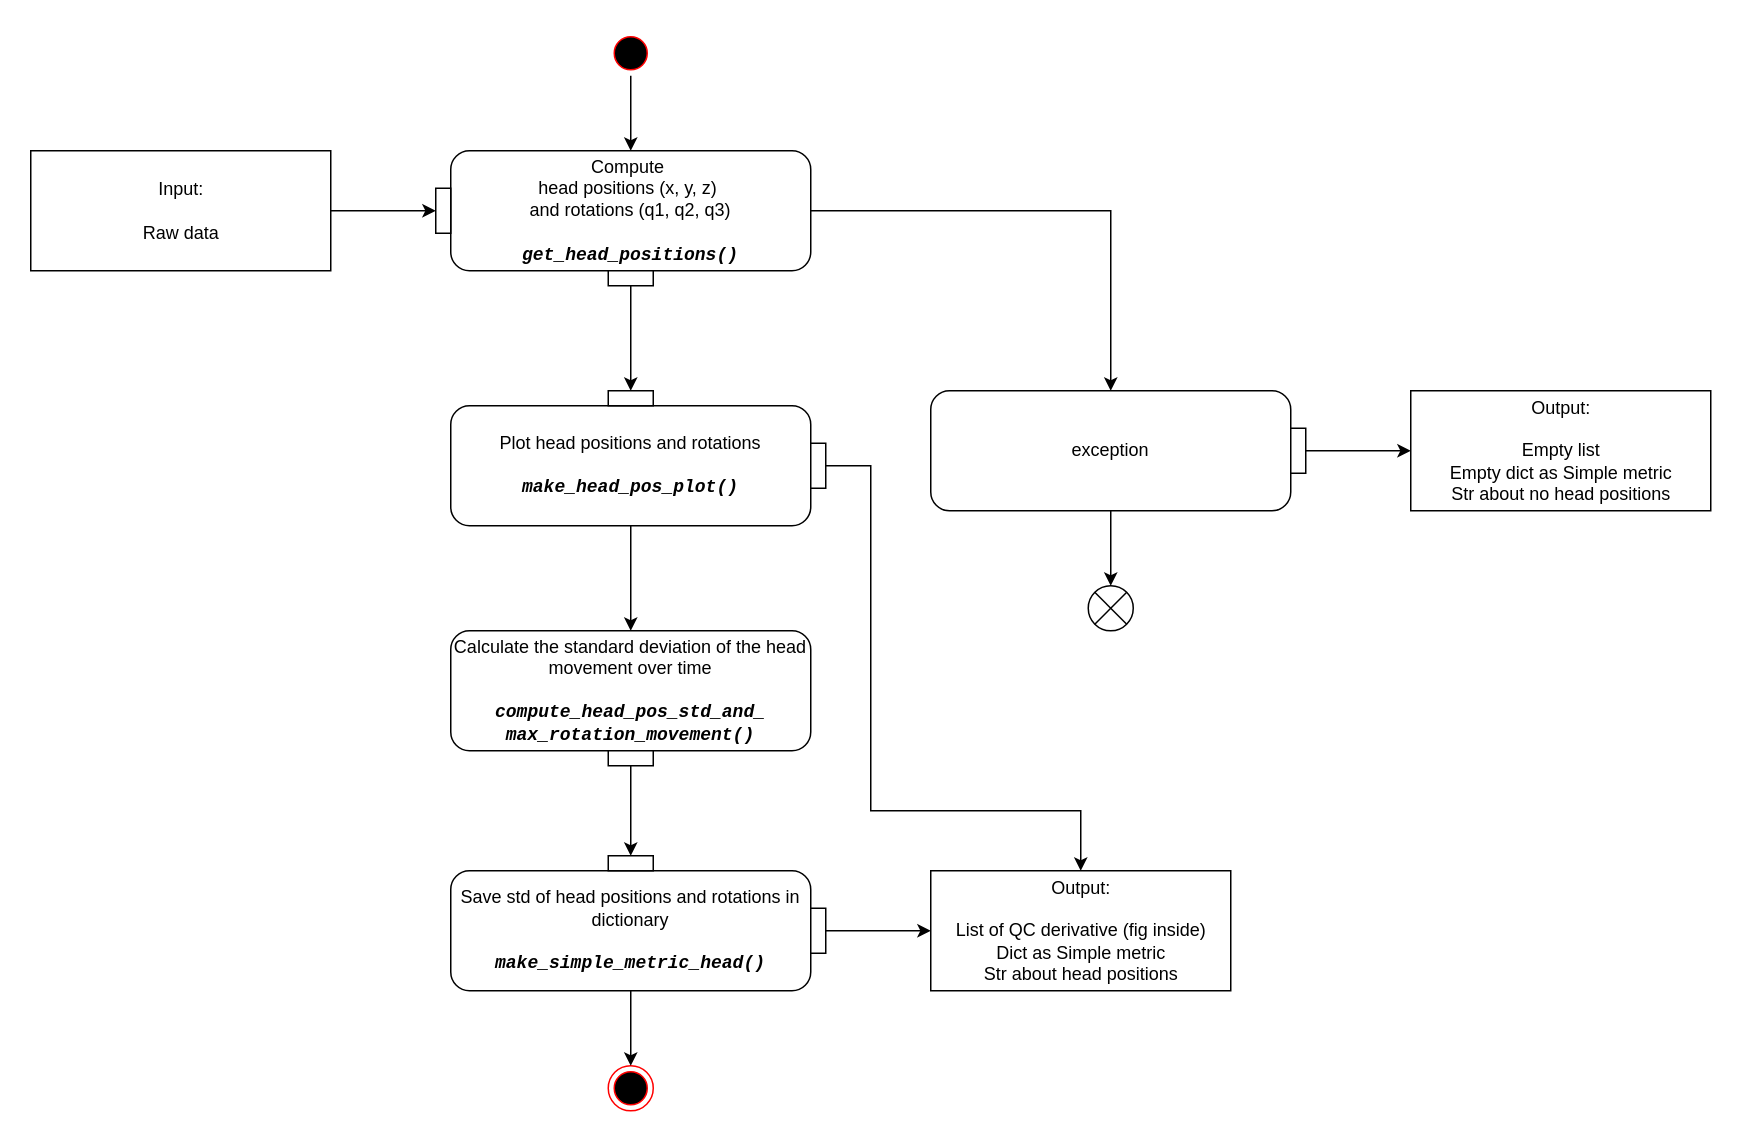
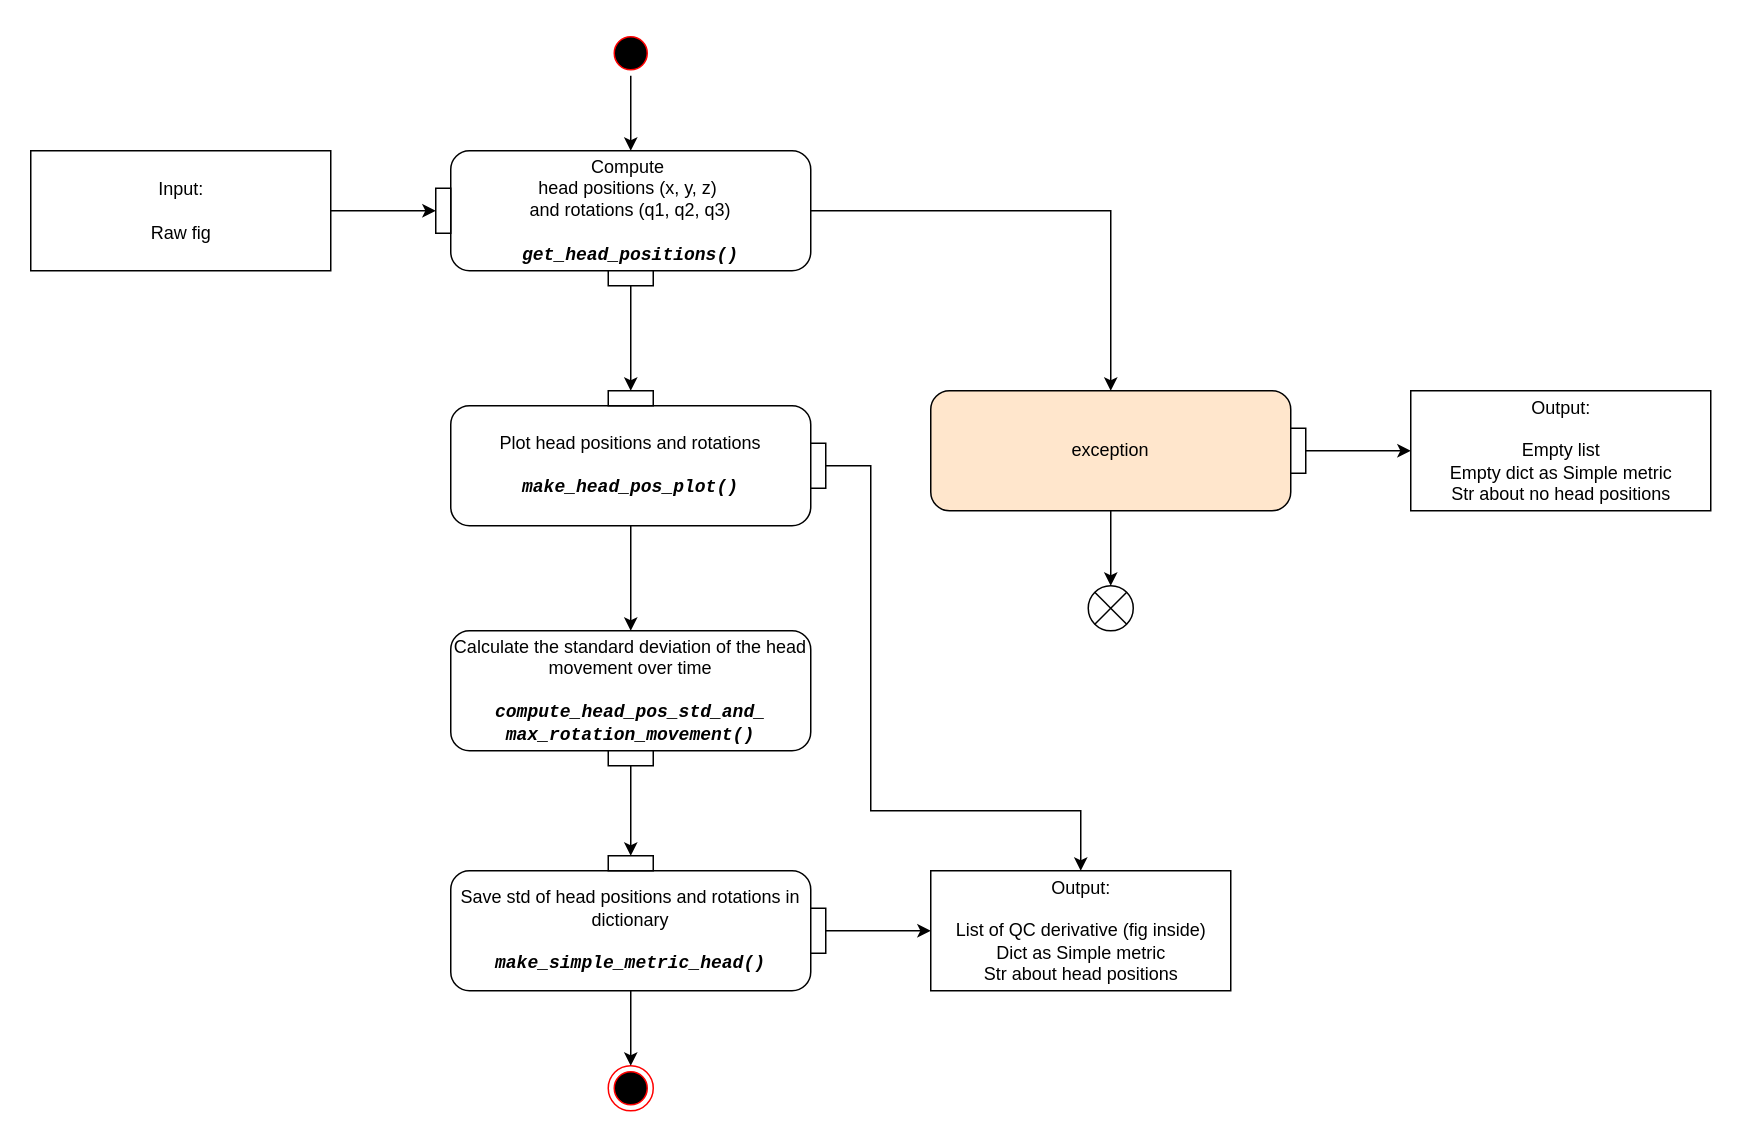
node "Input: Raw data": label "Input: Raw data" -> "Input: Raw fig"
node "exception": fillcolor #ffffff -> #ffe6cc
